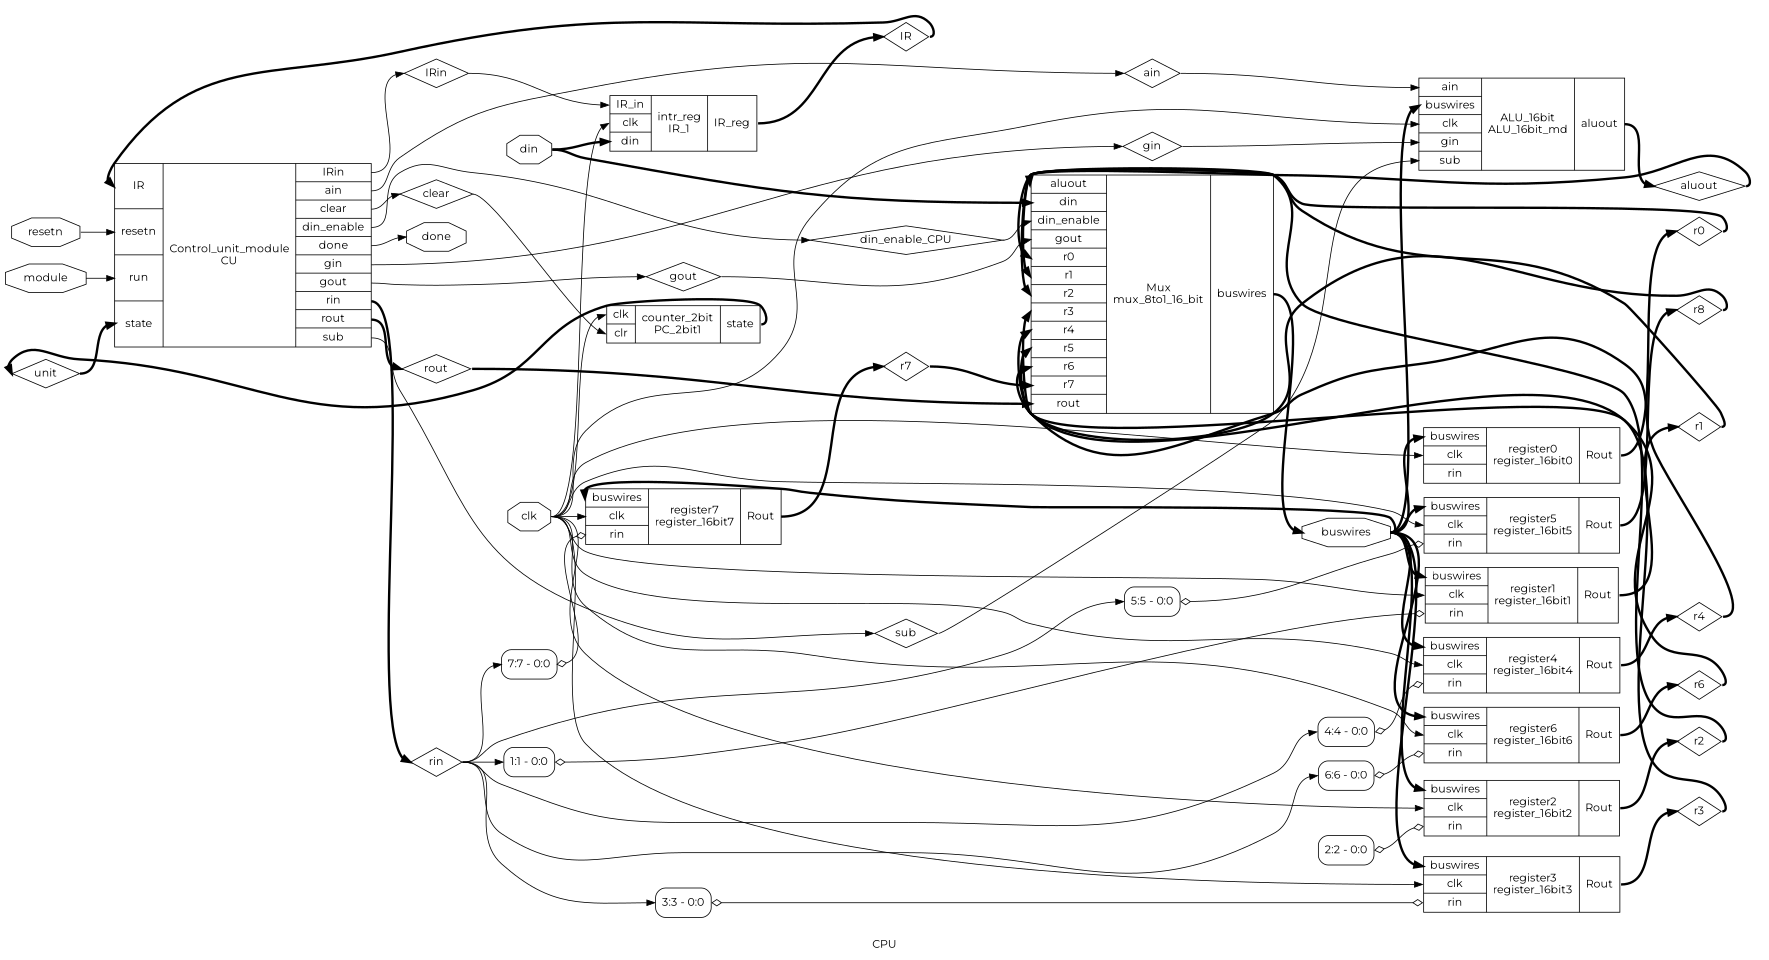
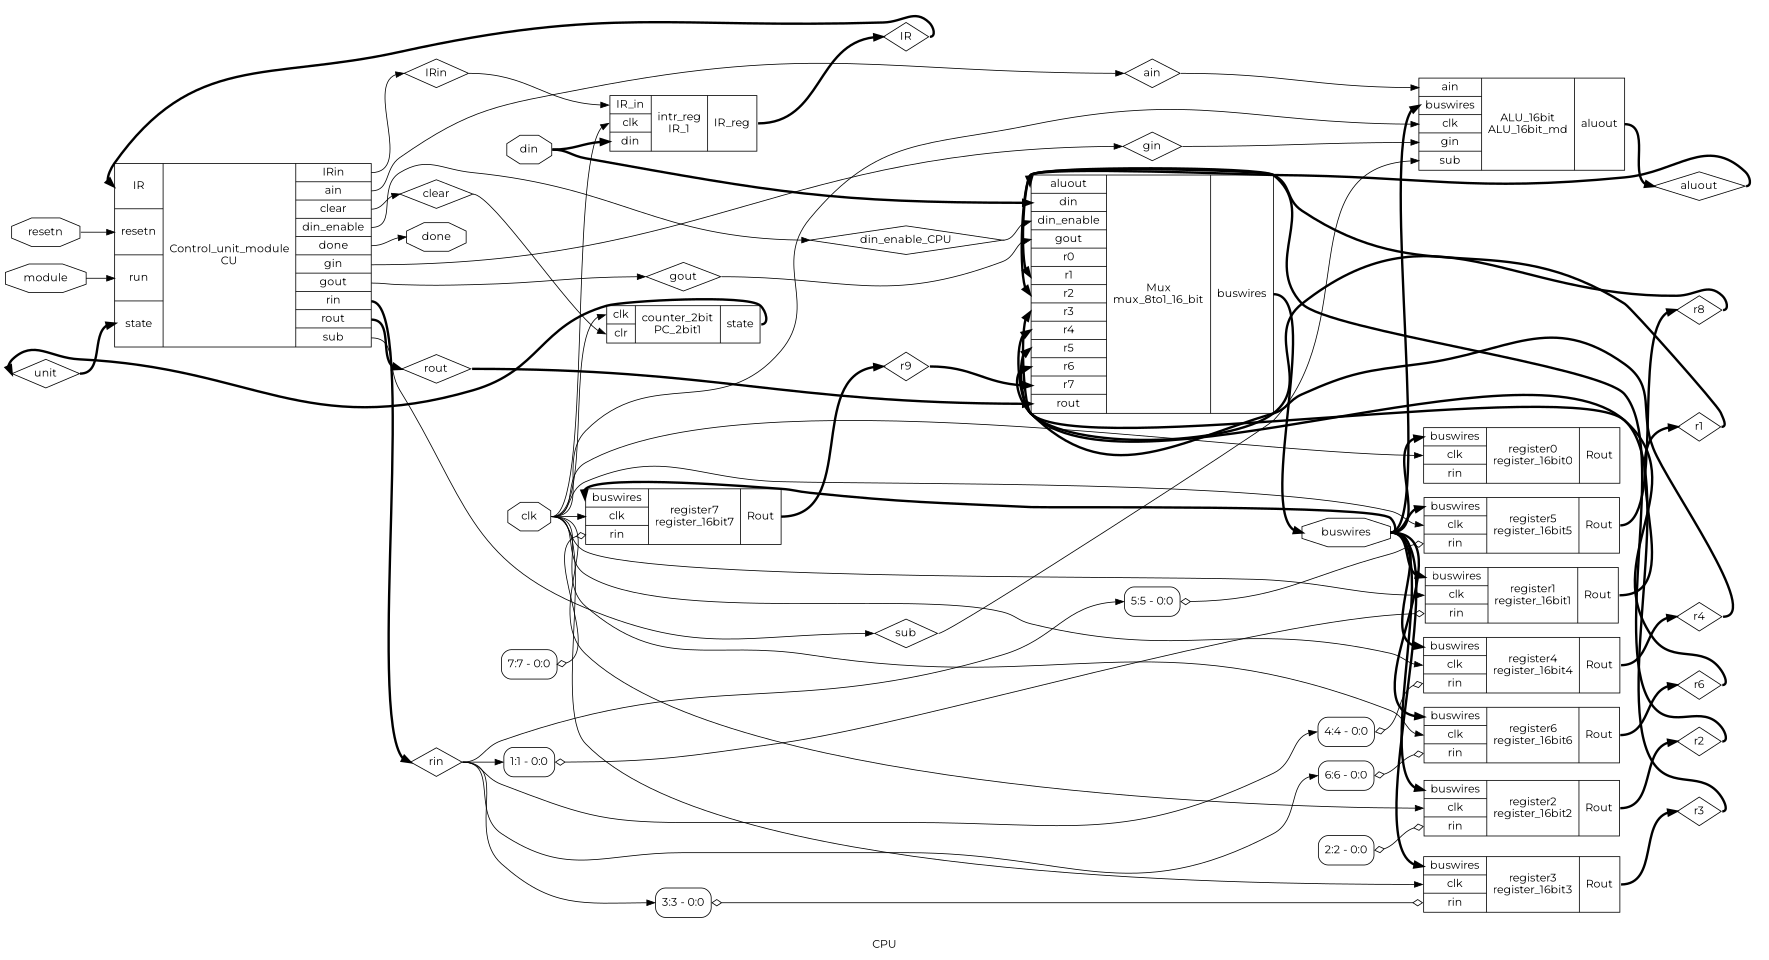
node "r0": removed
node "r7": label "r7" -> "r9"
edge "rin" -> "7:7 - 0:0": removed
